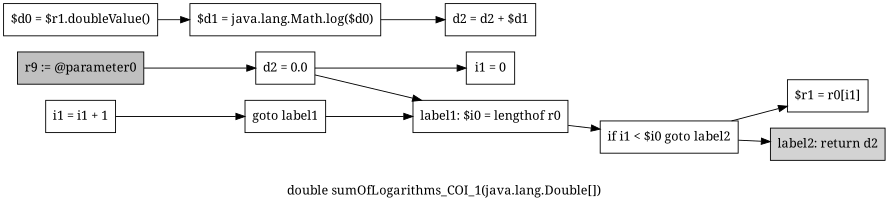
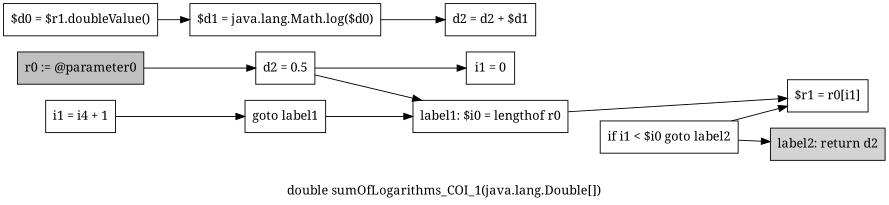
node "r9 := @parameter0": label "r9 := @parameter0" -> "r0 := @parameter0"
node "d2 = 0.0": label "d2 = 0.0" -> "d2 = 0.5"
node "i1 = i1 + 1": label "i1 = i1 + 1" -> "i1 = i4 + 1"
edge "label1: $i0 = lengthof r0" -> "if i1 < $i0 goto label2": now "label1: $i0 = lengthof r0" -> "$r1 = r0[i1]"
